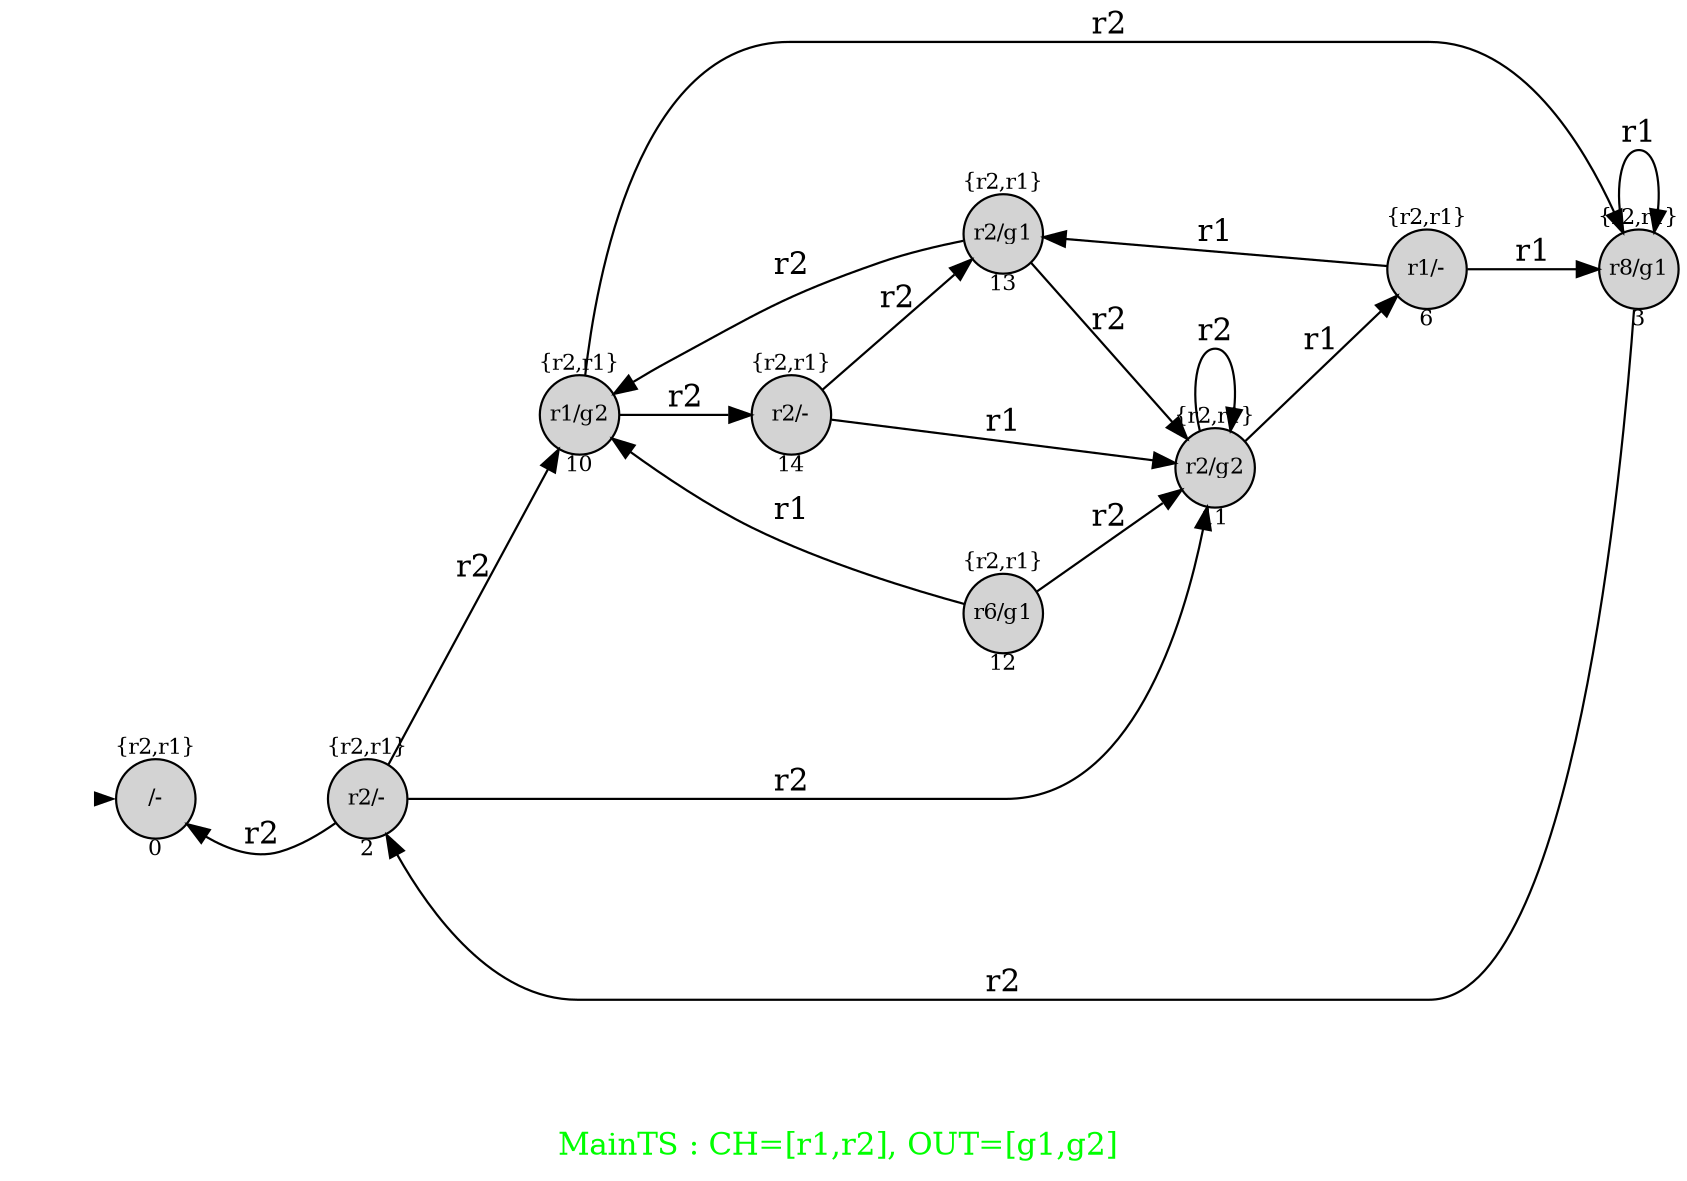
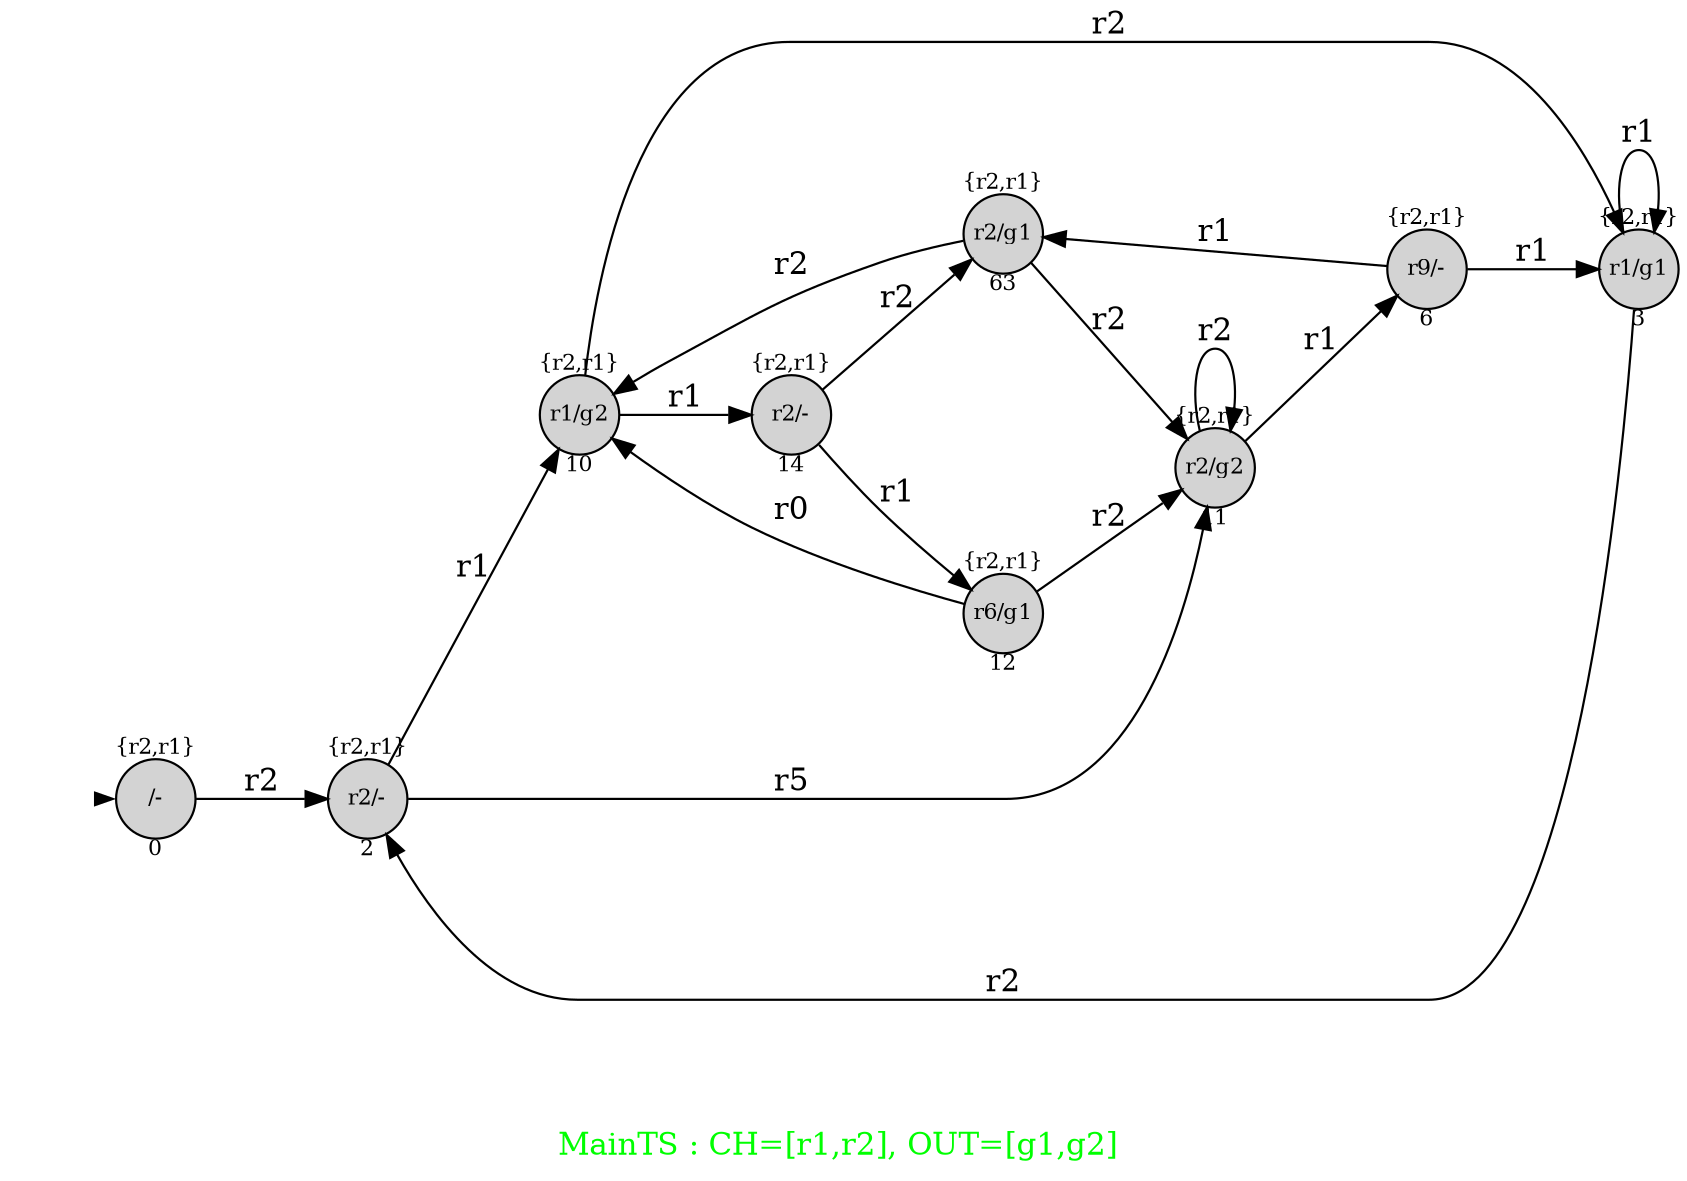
node "{r2,r1} r2/g1 13": label "{r2,r1} r2/g1 13" -> "{r2,r1} r2/g1 63"
node "{r2,r1} r1/- 6": label "{r2,r1} r1/- 6" -> "{r2,r1} r9/- 6"
node "{r2,r1} r8/g1 3": label "{r2,r1} r8/g1 3" -> "{r2,r1} r1/g1 3"
edge "{r2,r1} r1/g2 10" -> "{r2,r1} r2/- 14": label "r2" -> "r1"
edge "{r2,r1} r2/- 14" -> "{r2,r1} r2/g2 11": now "{r2,r1} r2/- 14" -> "{r2,r1} r6/g1 12"
edge "{r2,r1} r6/g1 12" -> "{r2,r1} r1/g2 10": label "r1" -> "r0"
edge "{r2,r1} r2/- 2" -> "{r2,r1} r1/g2 10": label "r2" -> "r1"
edge "{r2,r1} r2/- 2" -> "{r2,r1} r2/g2 11": label "r2" -> "r5"
edge "{r2,r1} r2/- 2" -> "{r2,r1} /- 0": reversed
